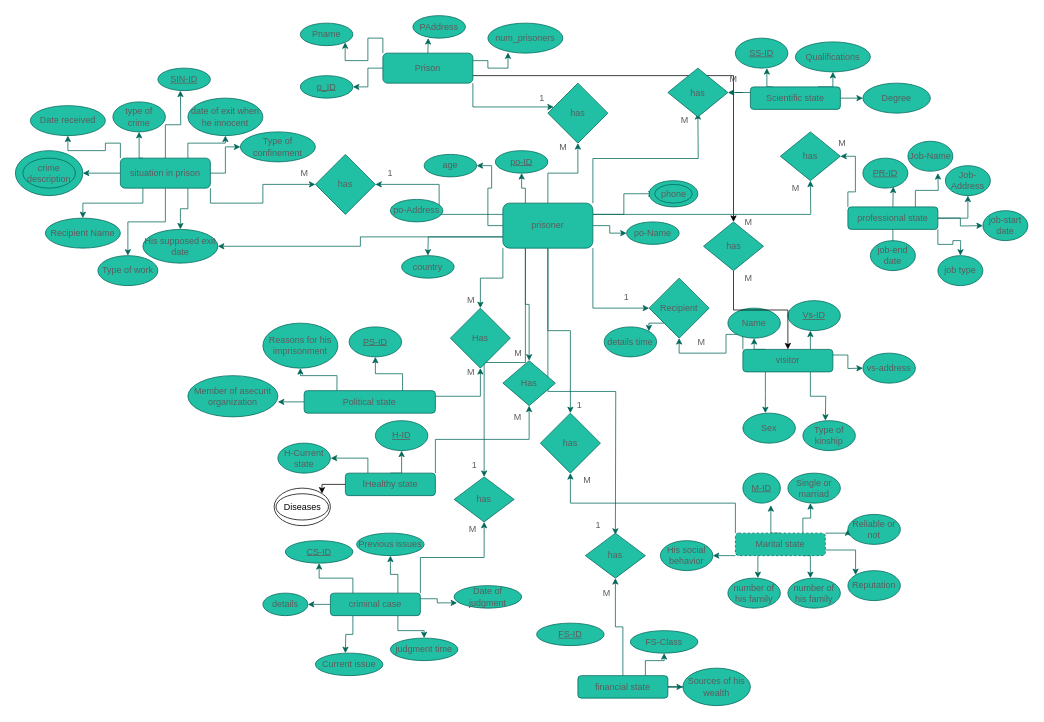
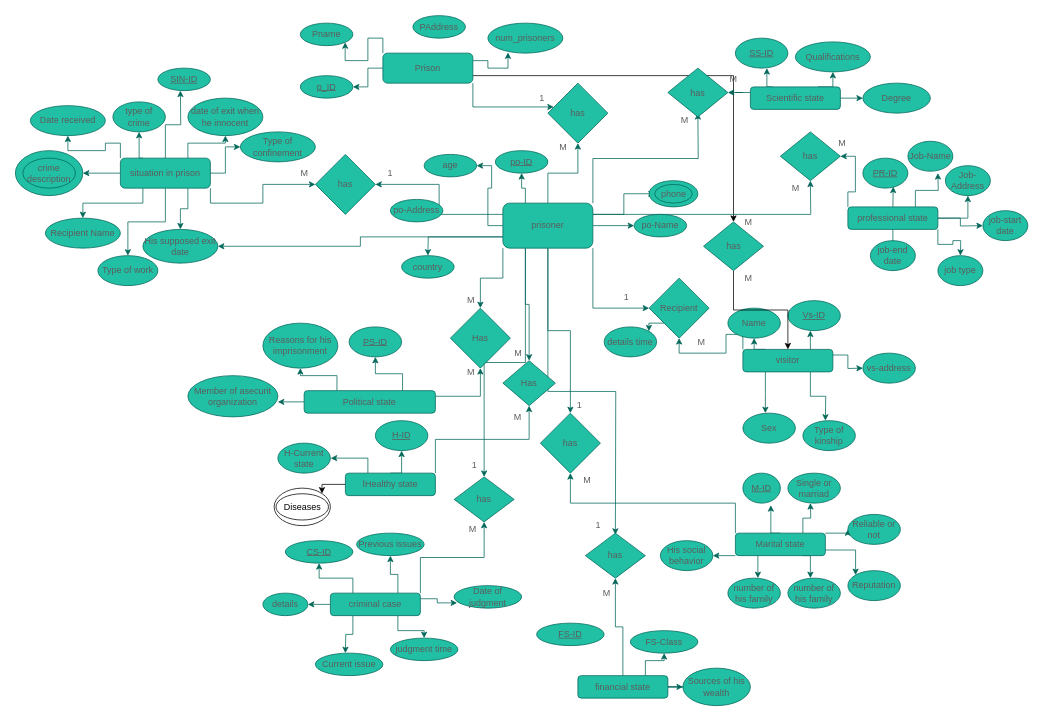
edge "Prison" -> "PAddress": removed
node "po-Name": moved (653, 233) -> (660, 225)
node "Marital state": style dashed -> solid
